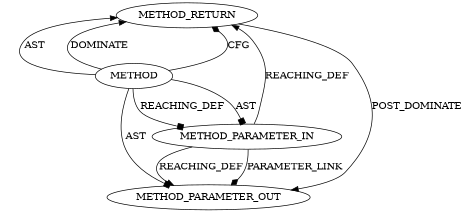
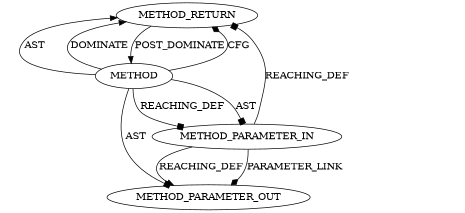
edge "METHOD_PARAMETER_IN" -> "METHOD_RETURN": arrowhead normal -> box
edge "METHOD_RETURN" -> "METHOD_PARAMETER_OUT": now "METHOD_RETURN" -> "METHOD"
